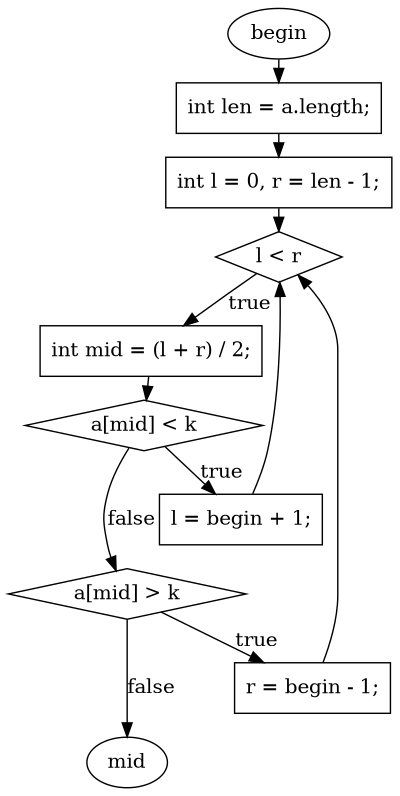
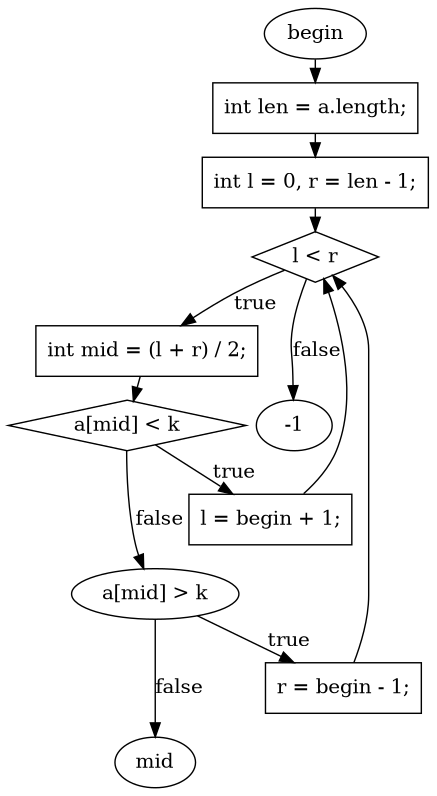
node "-1": added
node "a[mid] > k": shape diamond -> ellipse
